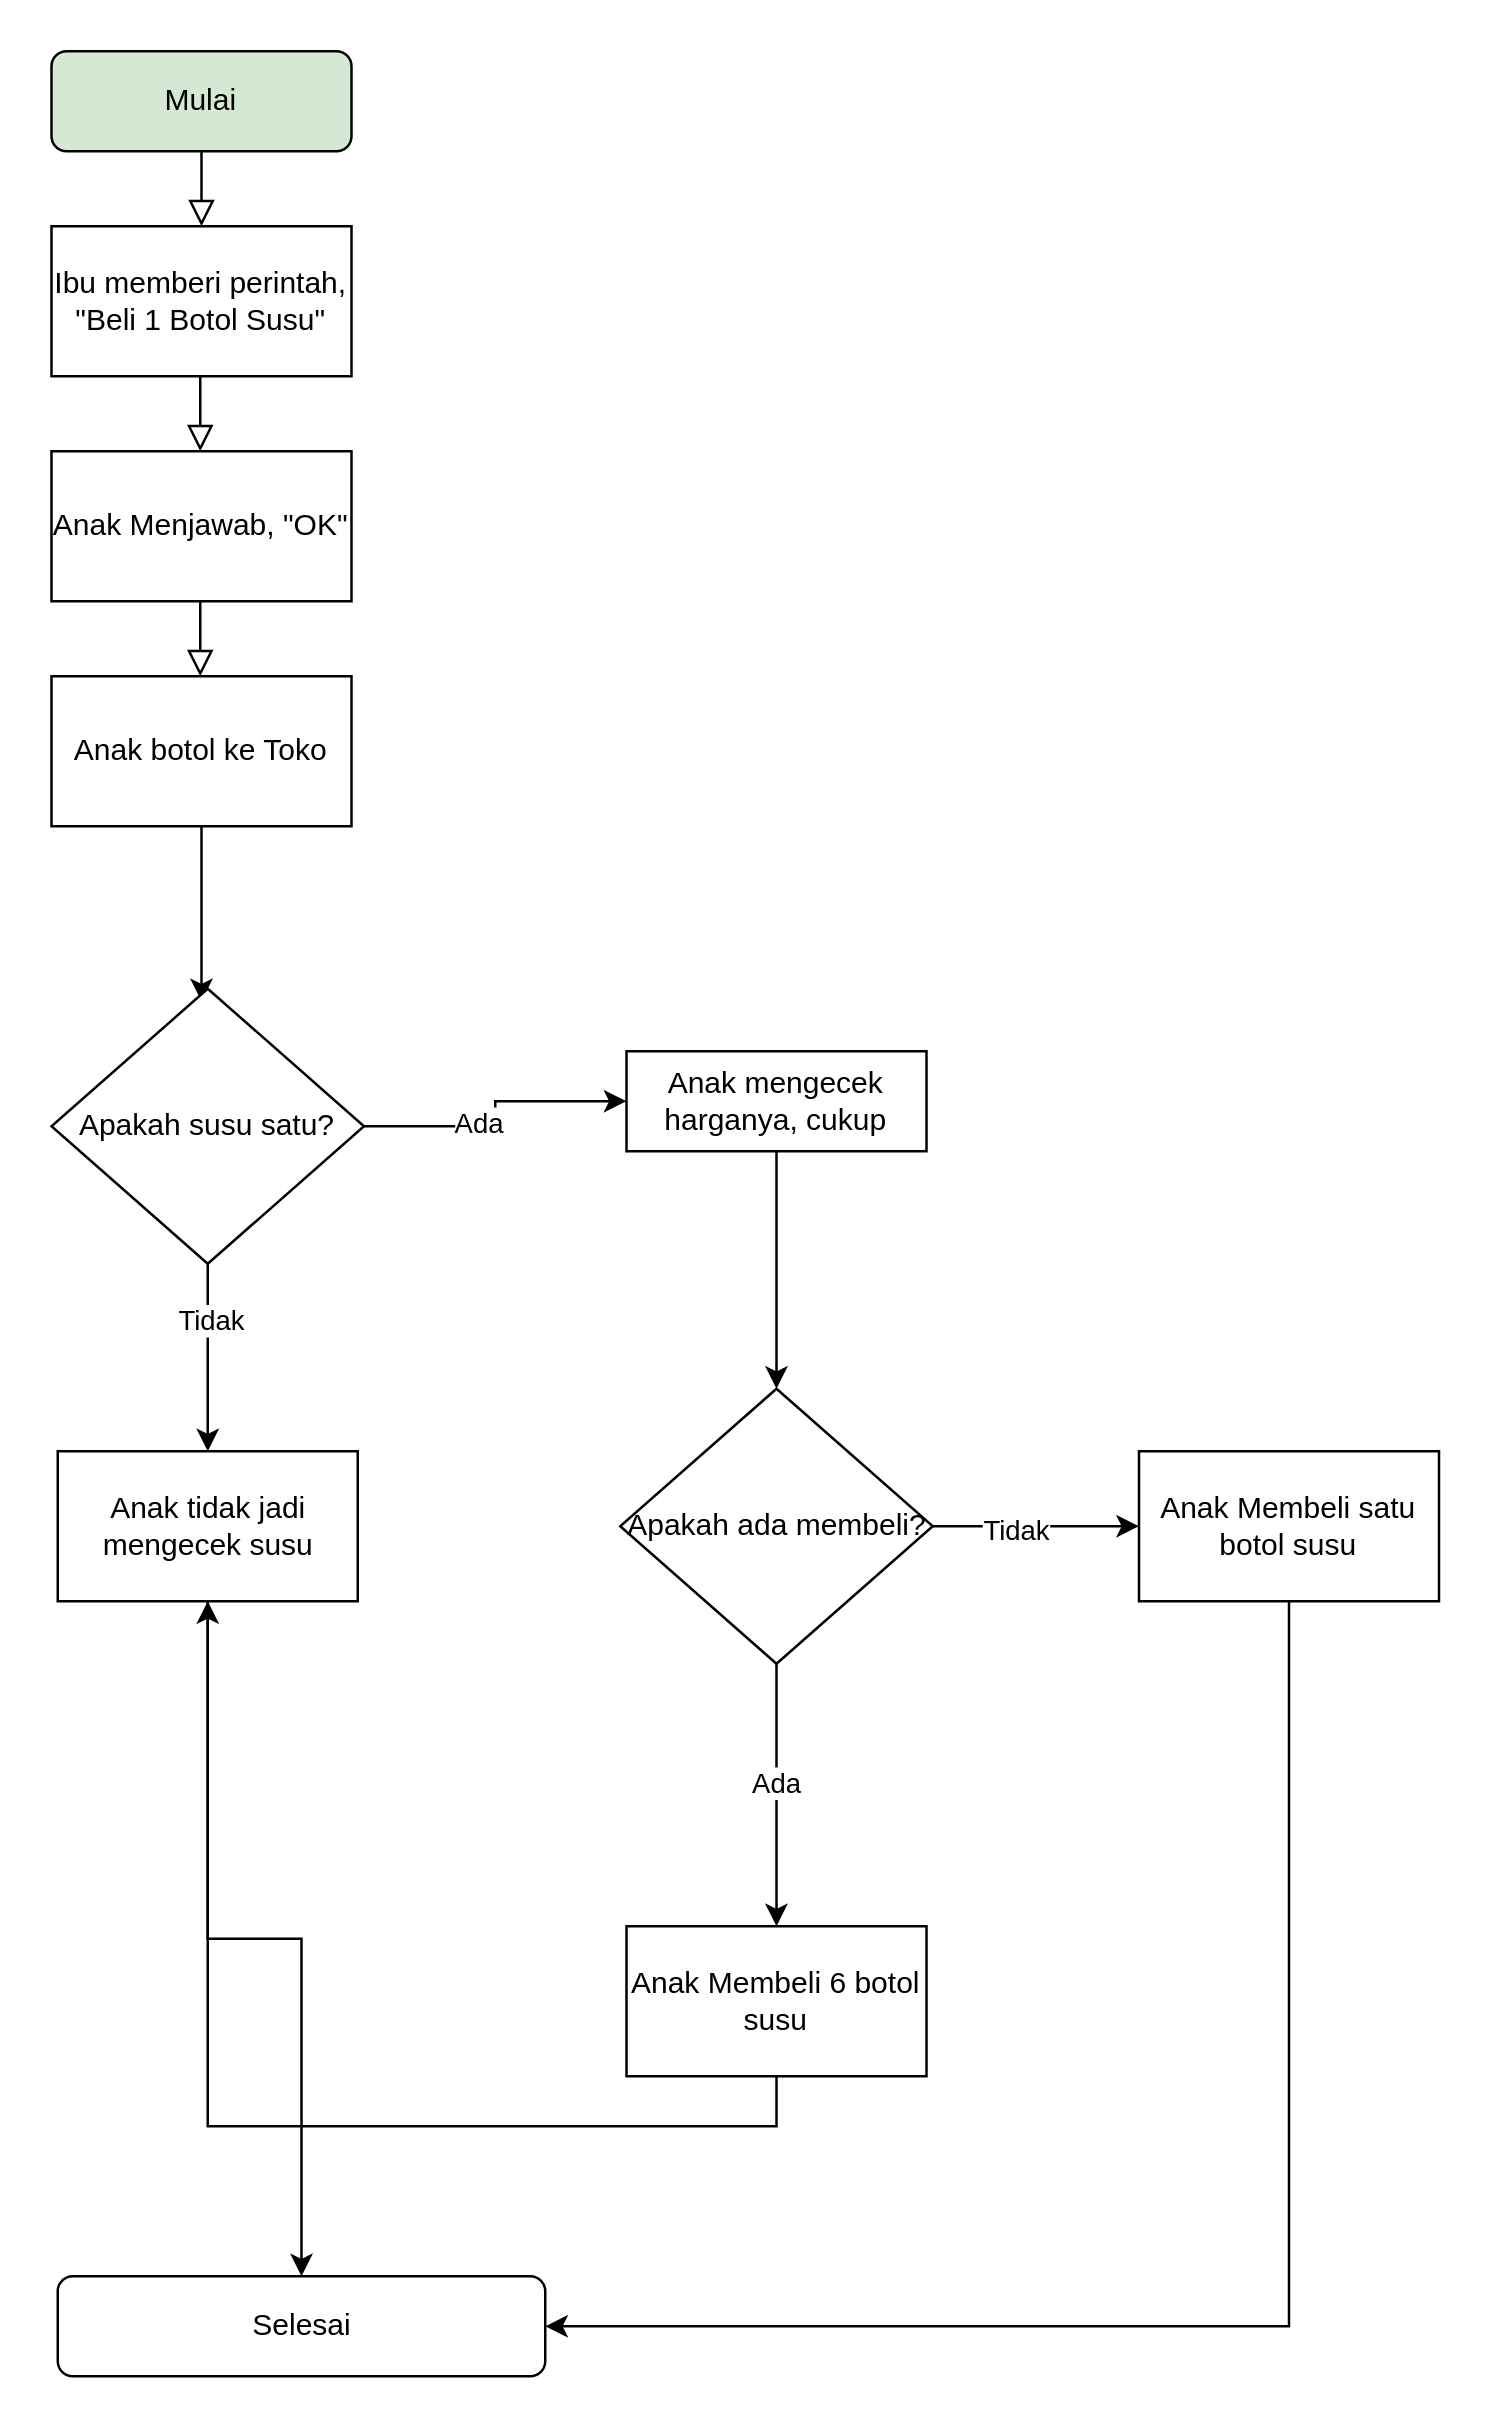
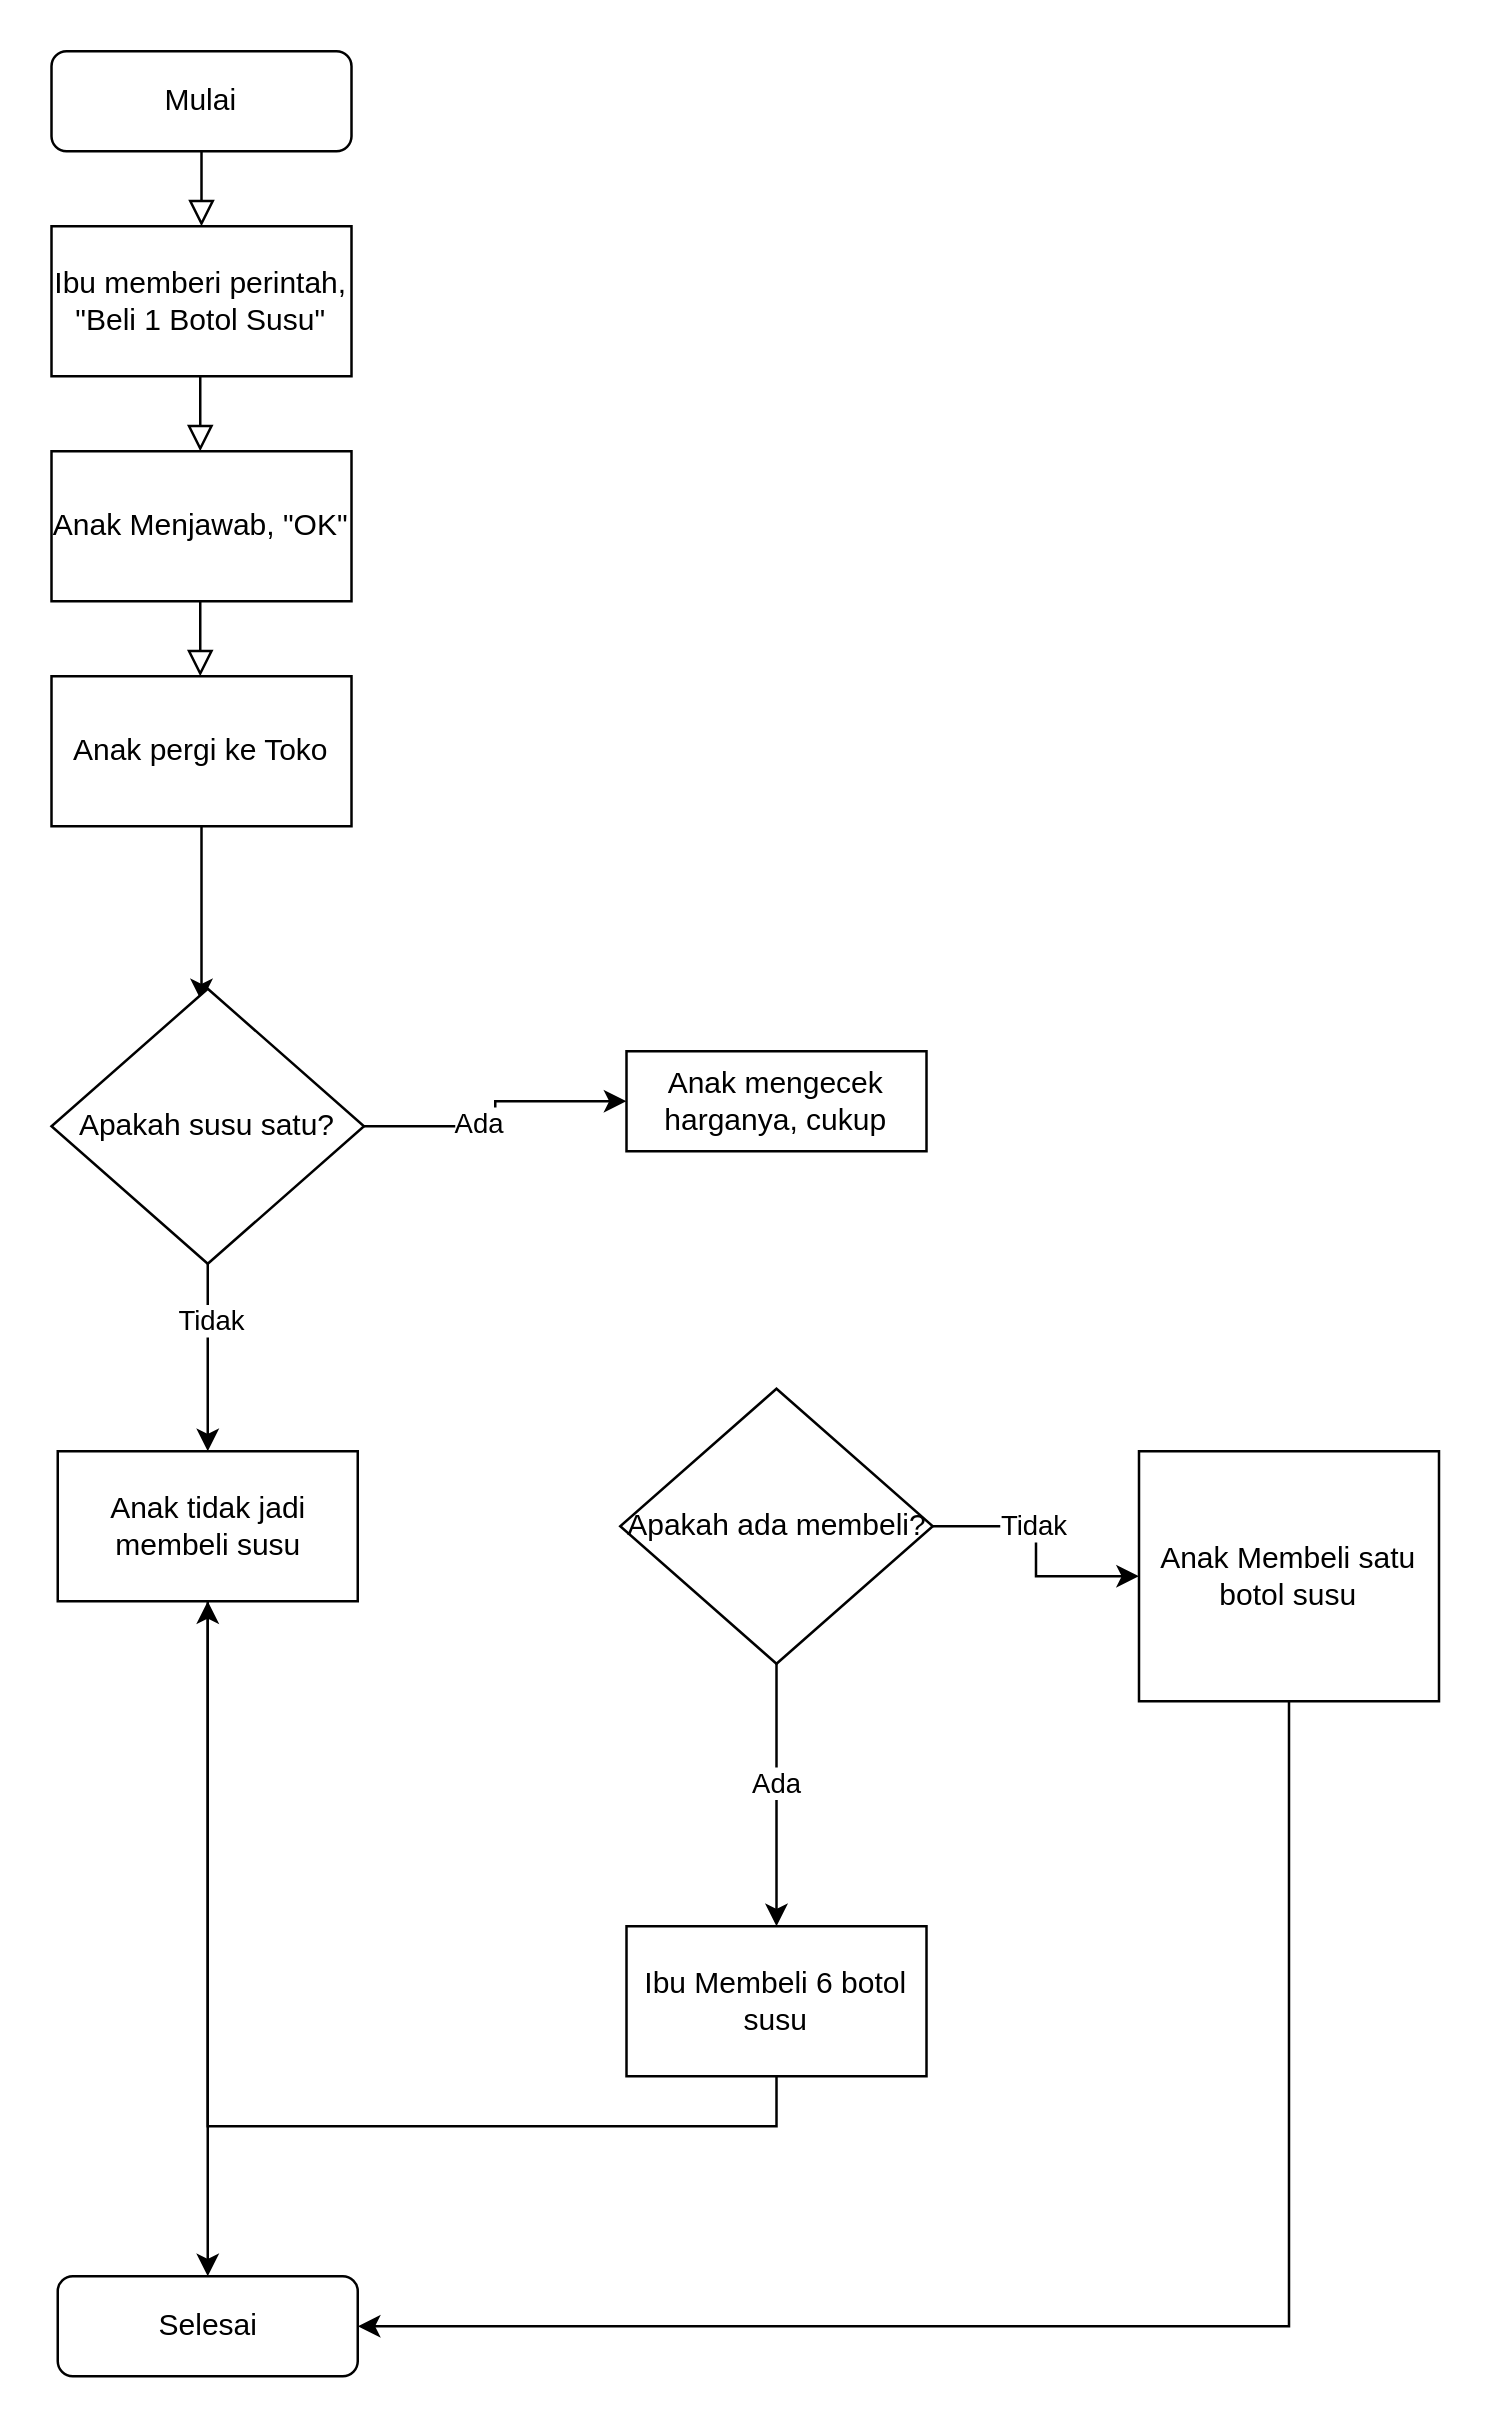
node "Mulai": fillcolor #d5e8d4 -> #ffffff
node "Anak botol ke Toko": label "Anak botol ke Toko" -> "Anak pergi ke Toko"
edge "Anak mengecek harganya, cukup" -> "Apakah ada membeli?": removed
node "Anak tidak jadi mengecek susu": label "Anak tidak jadi mengecek susu" -> "Anak tidak jadi membeli susu"
node "Anak Membeli satu botol susu": size 300x150 -> 300x250
node "Anak Membeli 6 botol susu": label "Anak Membeli 6 botol susu" -> "Ibu Membeli 6 botol susu"
node "Selesai": size 488x100 -> 300x100
